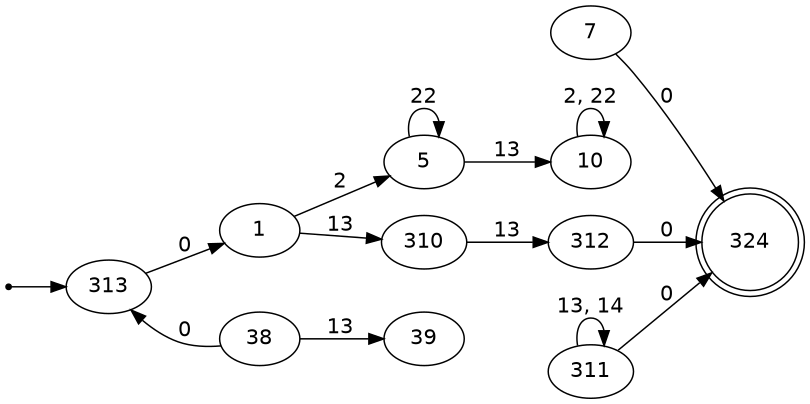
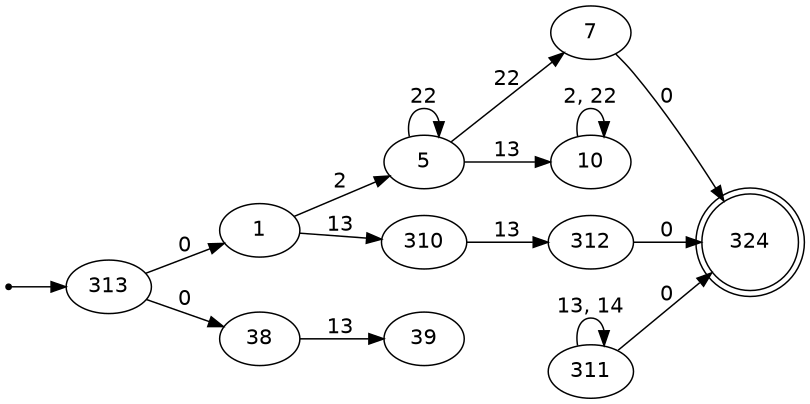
edge "5" -> "7": added, label "22"
edge "38" -> "313": reversed
